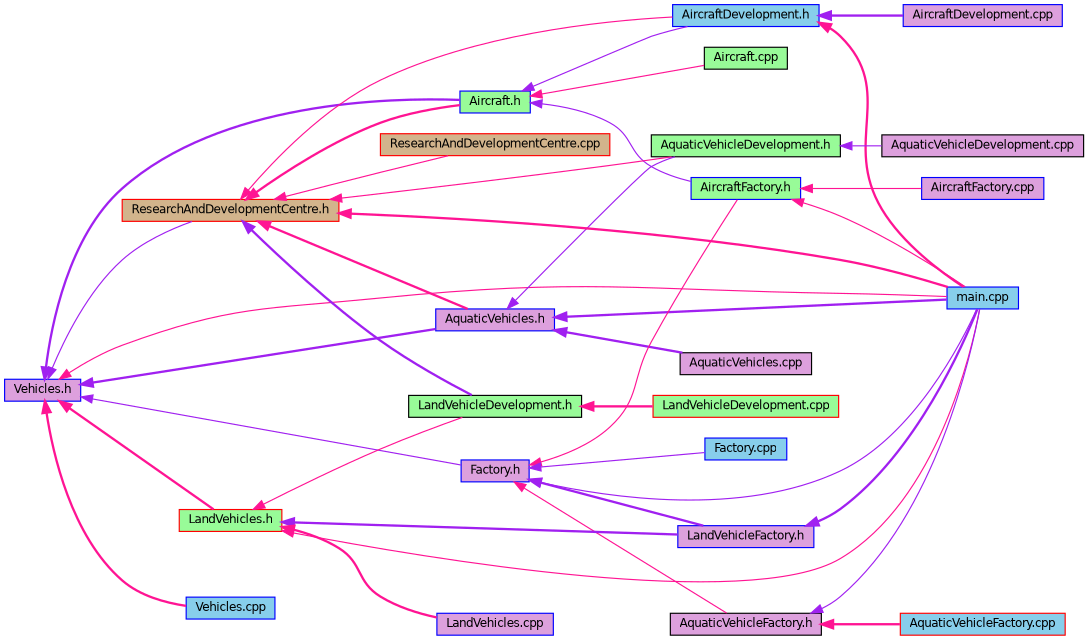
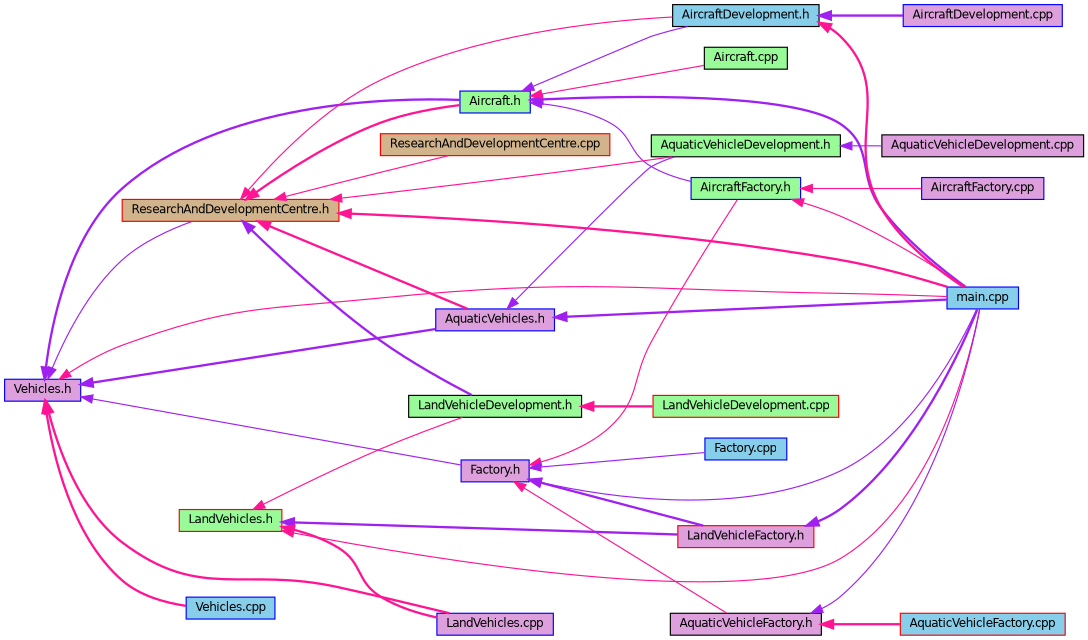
node "AircraftDevelopment.h": color blue -> black
edge "main.cpp" -> "Aircraft.h": added
node "AquaticVehicles.cpp": removed
edge "LandVehicles.h" -> "Vehicles.h": now "LandVehicles.cpp" -> "Vehicles.h"
node "LandVehicleFactory.h": color blue -> red
